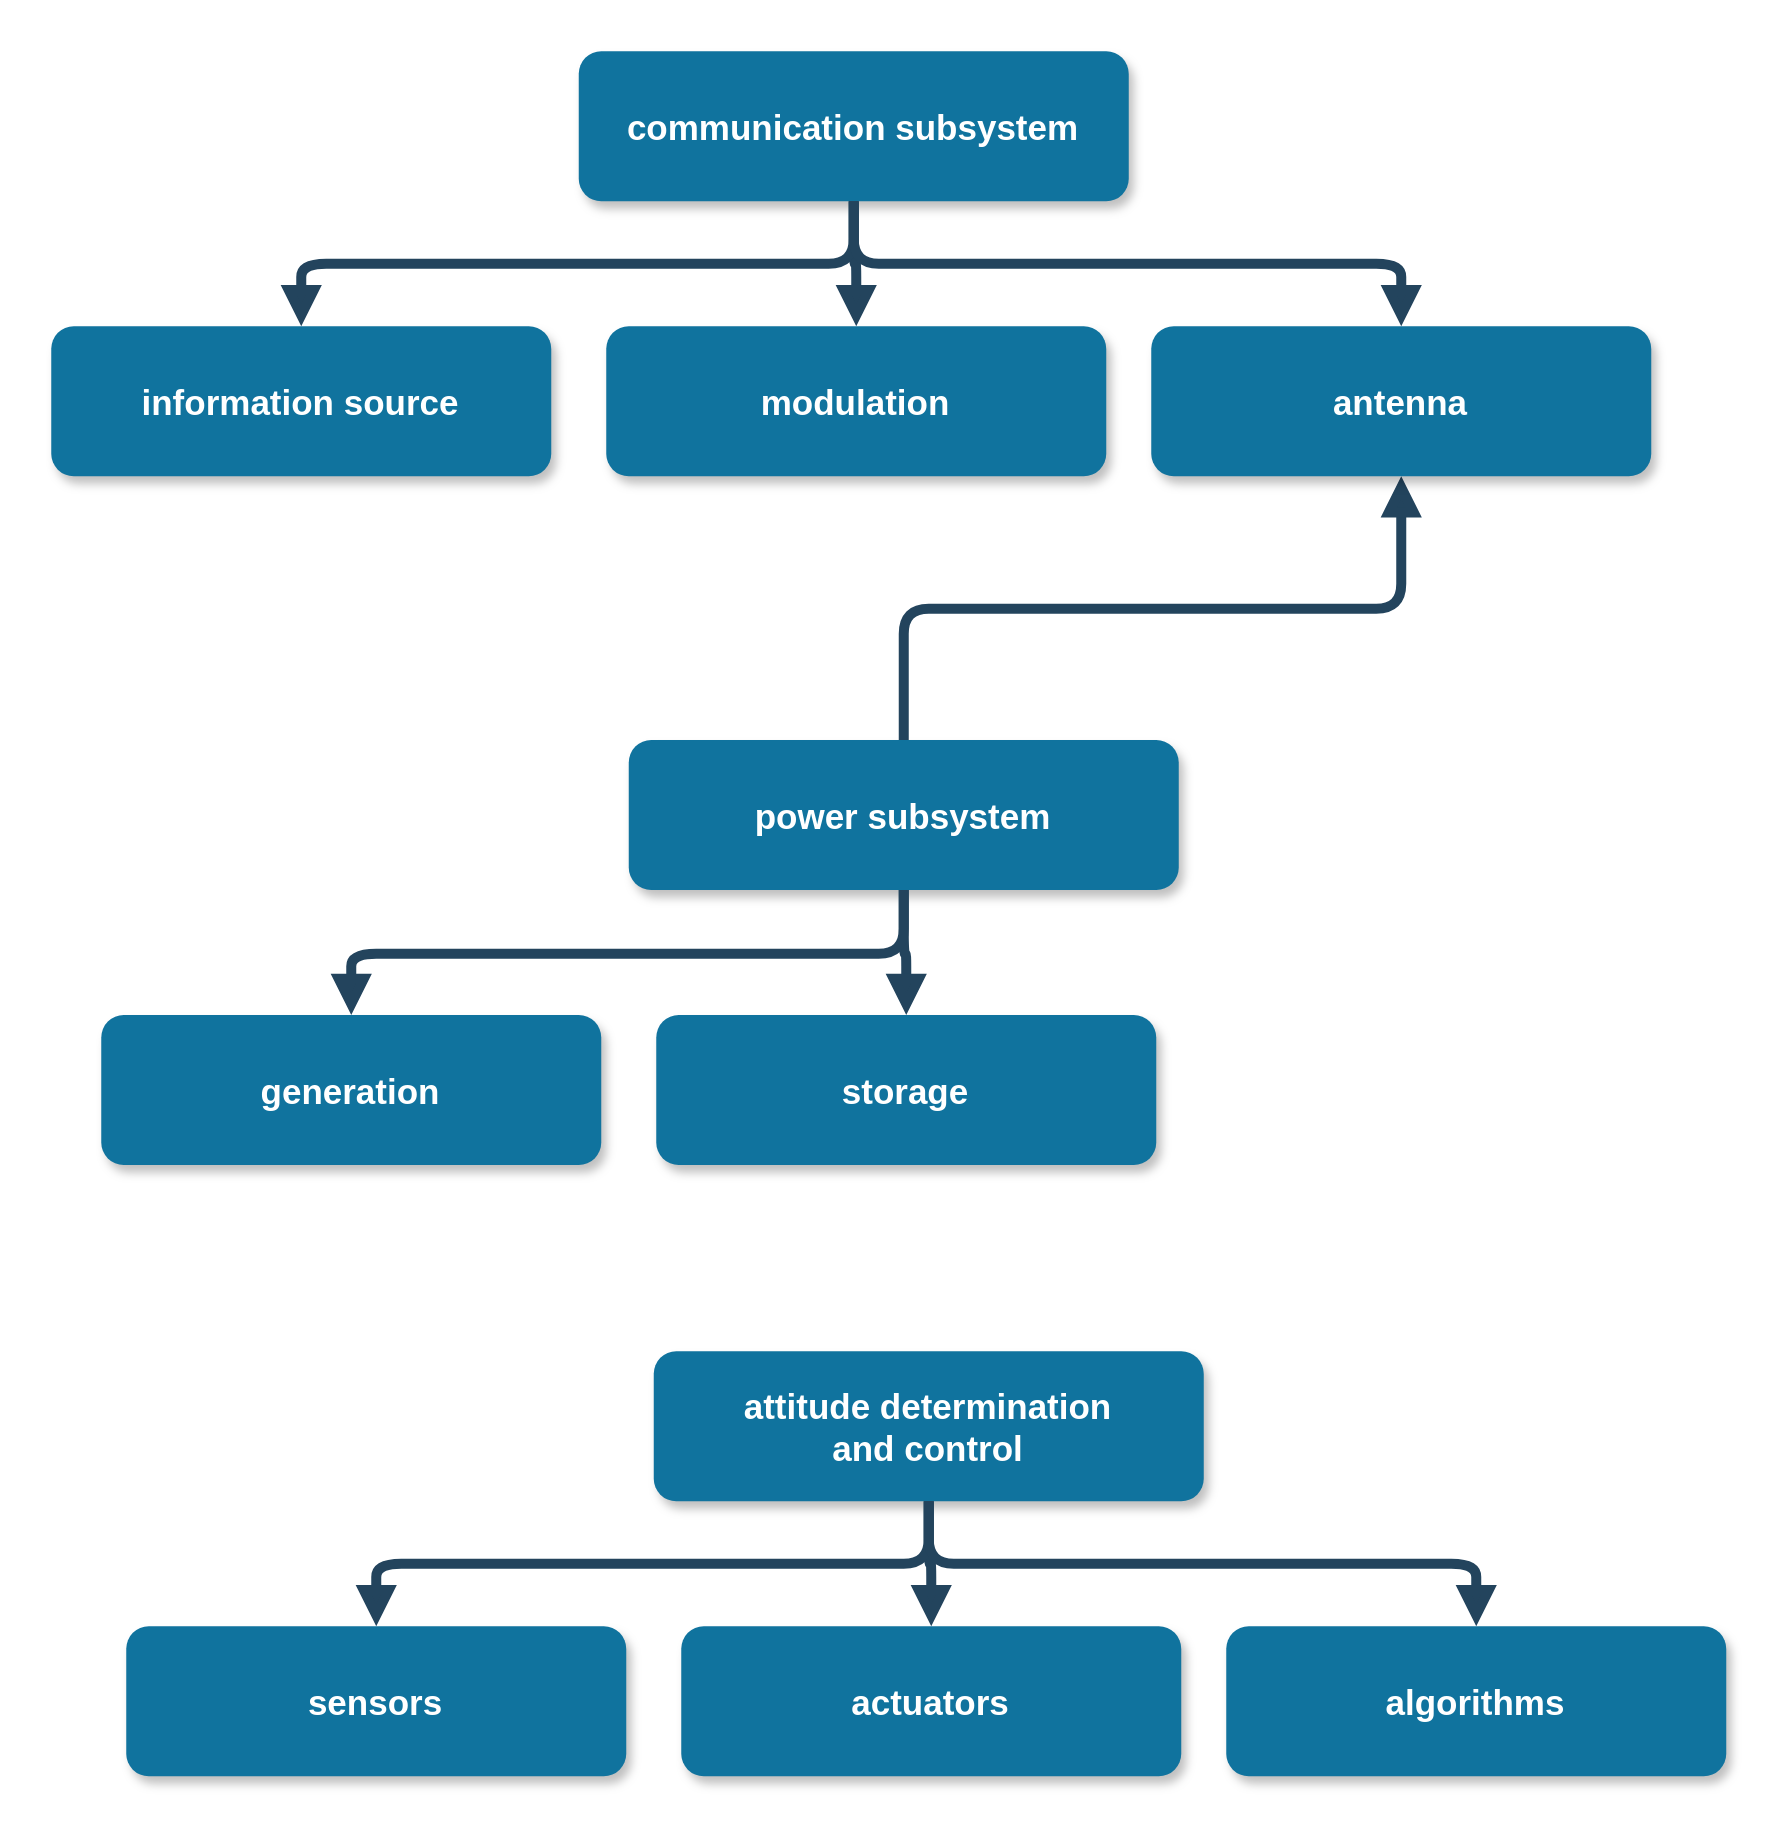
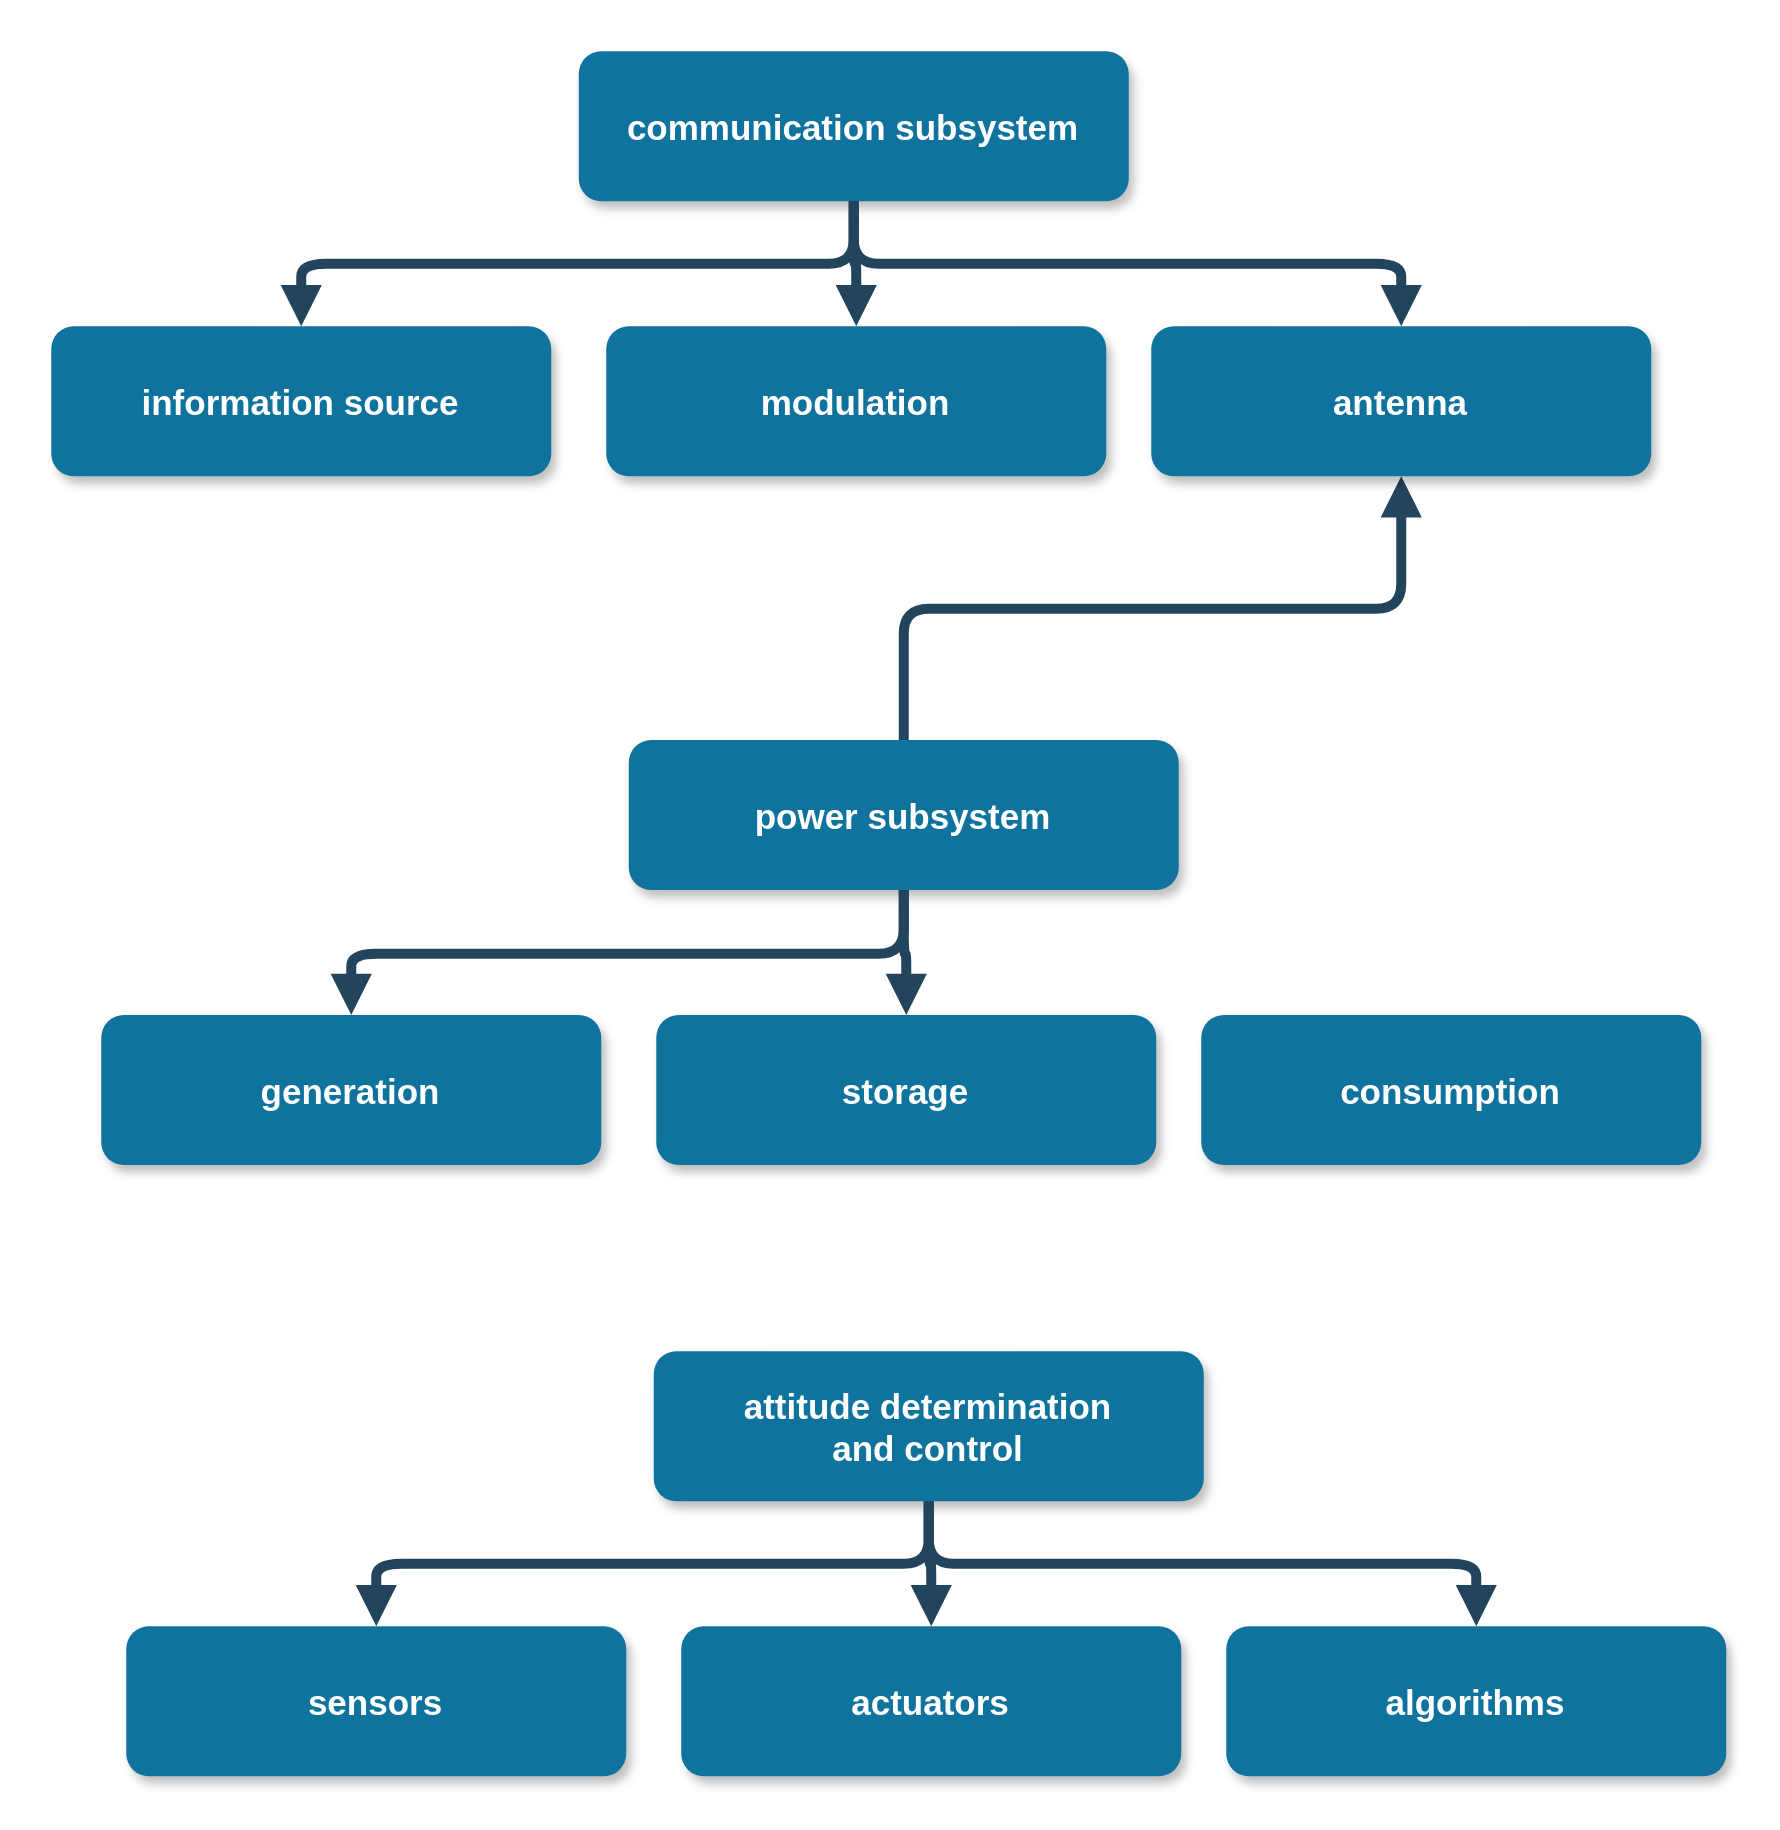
node "consumption": added
